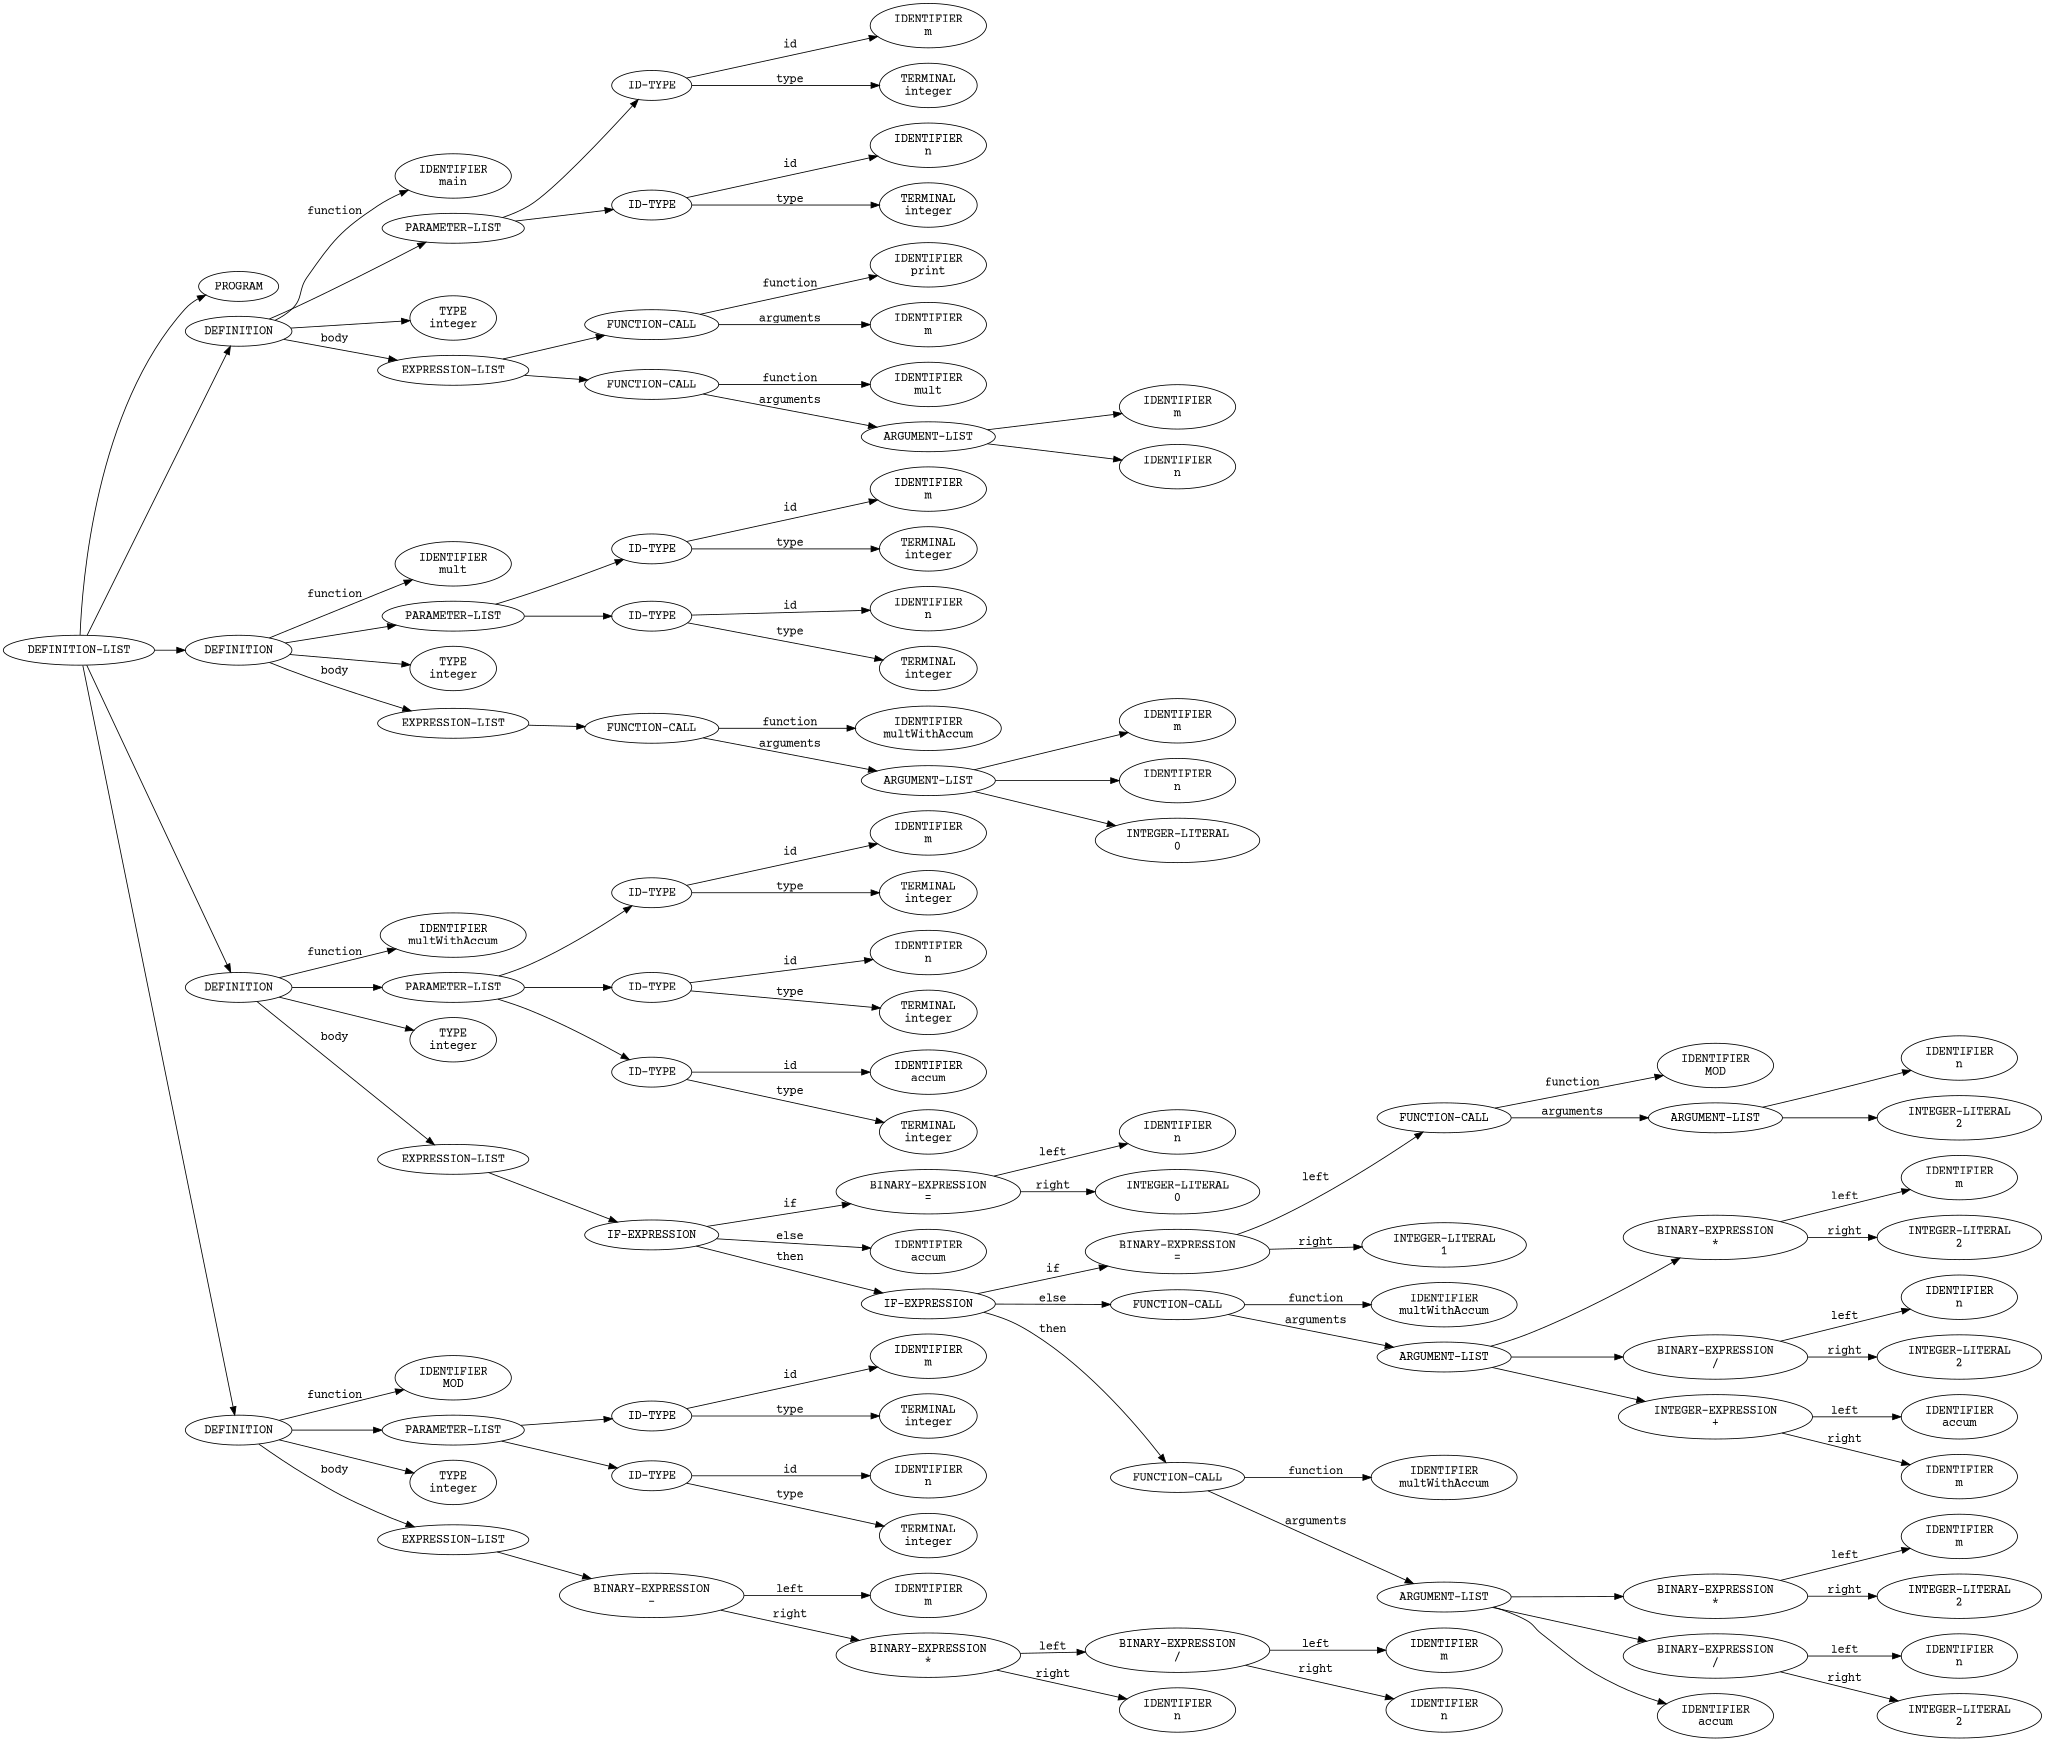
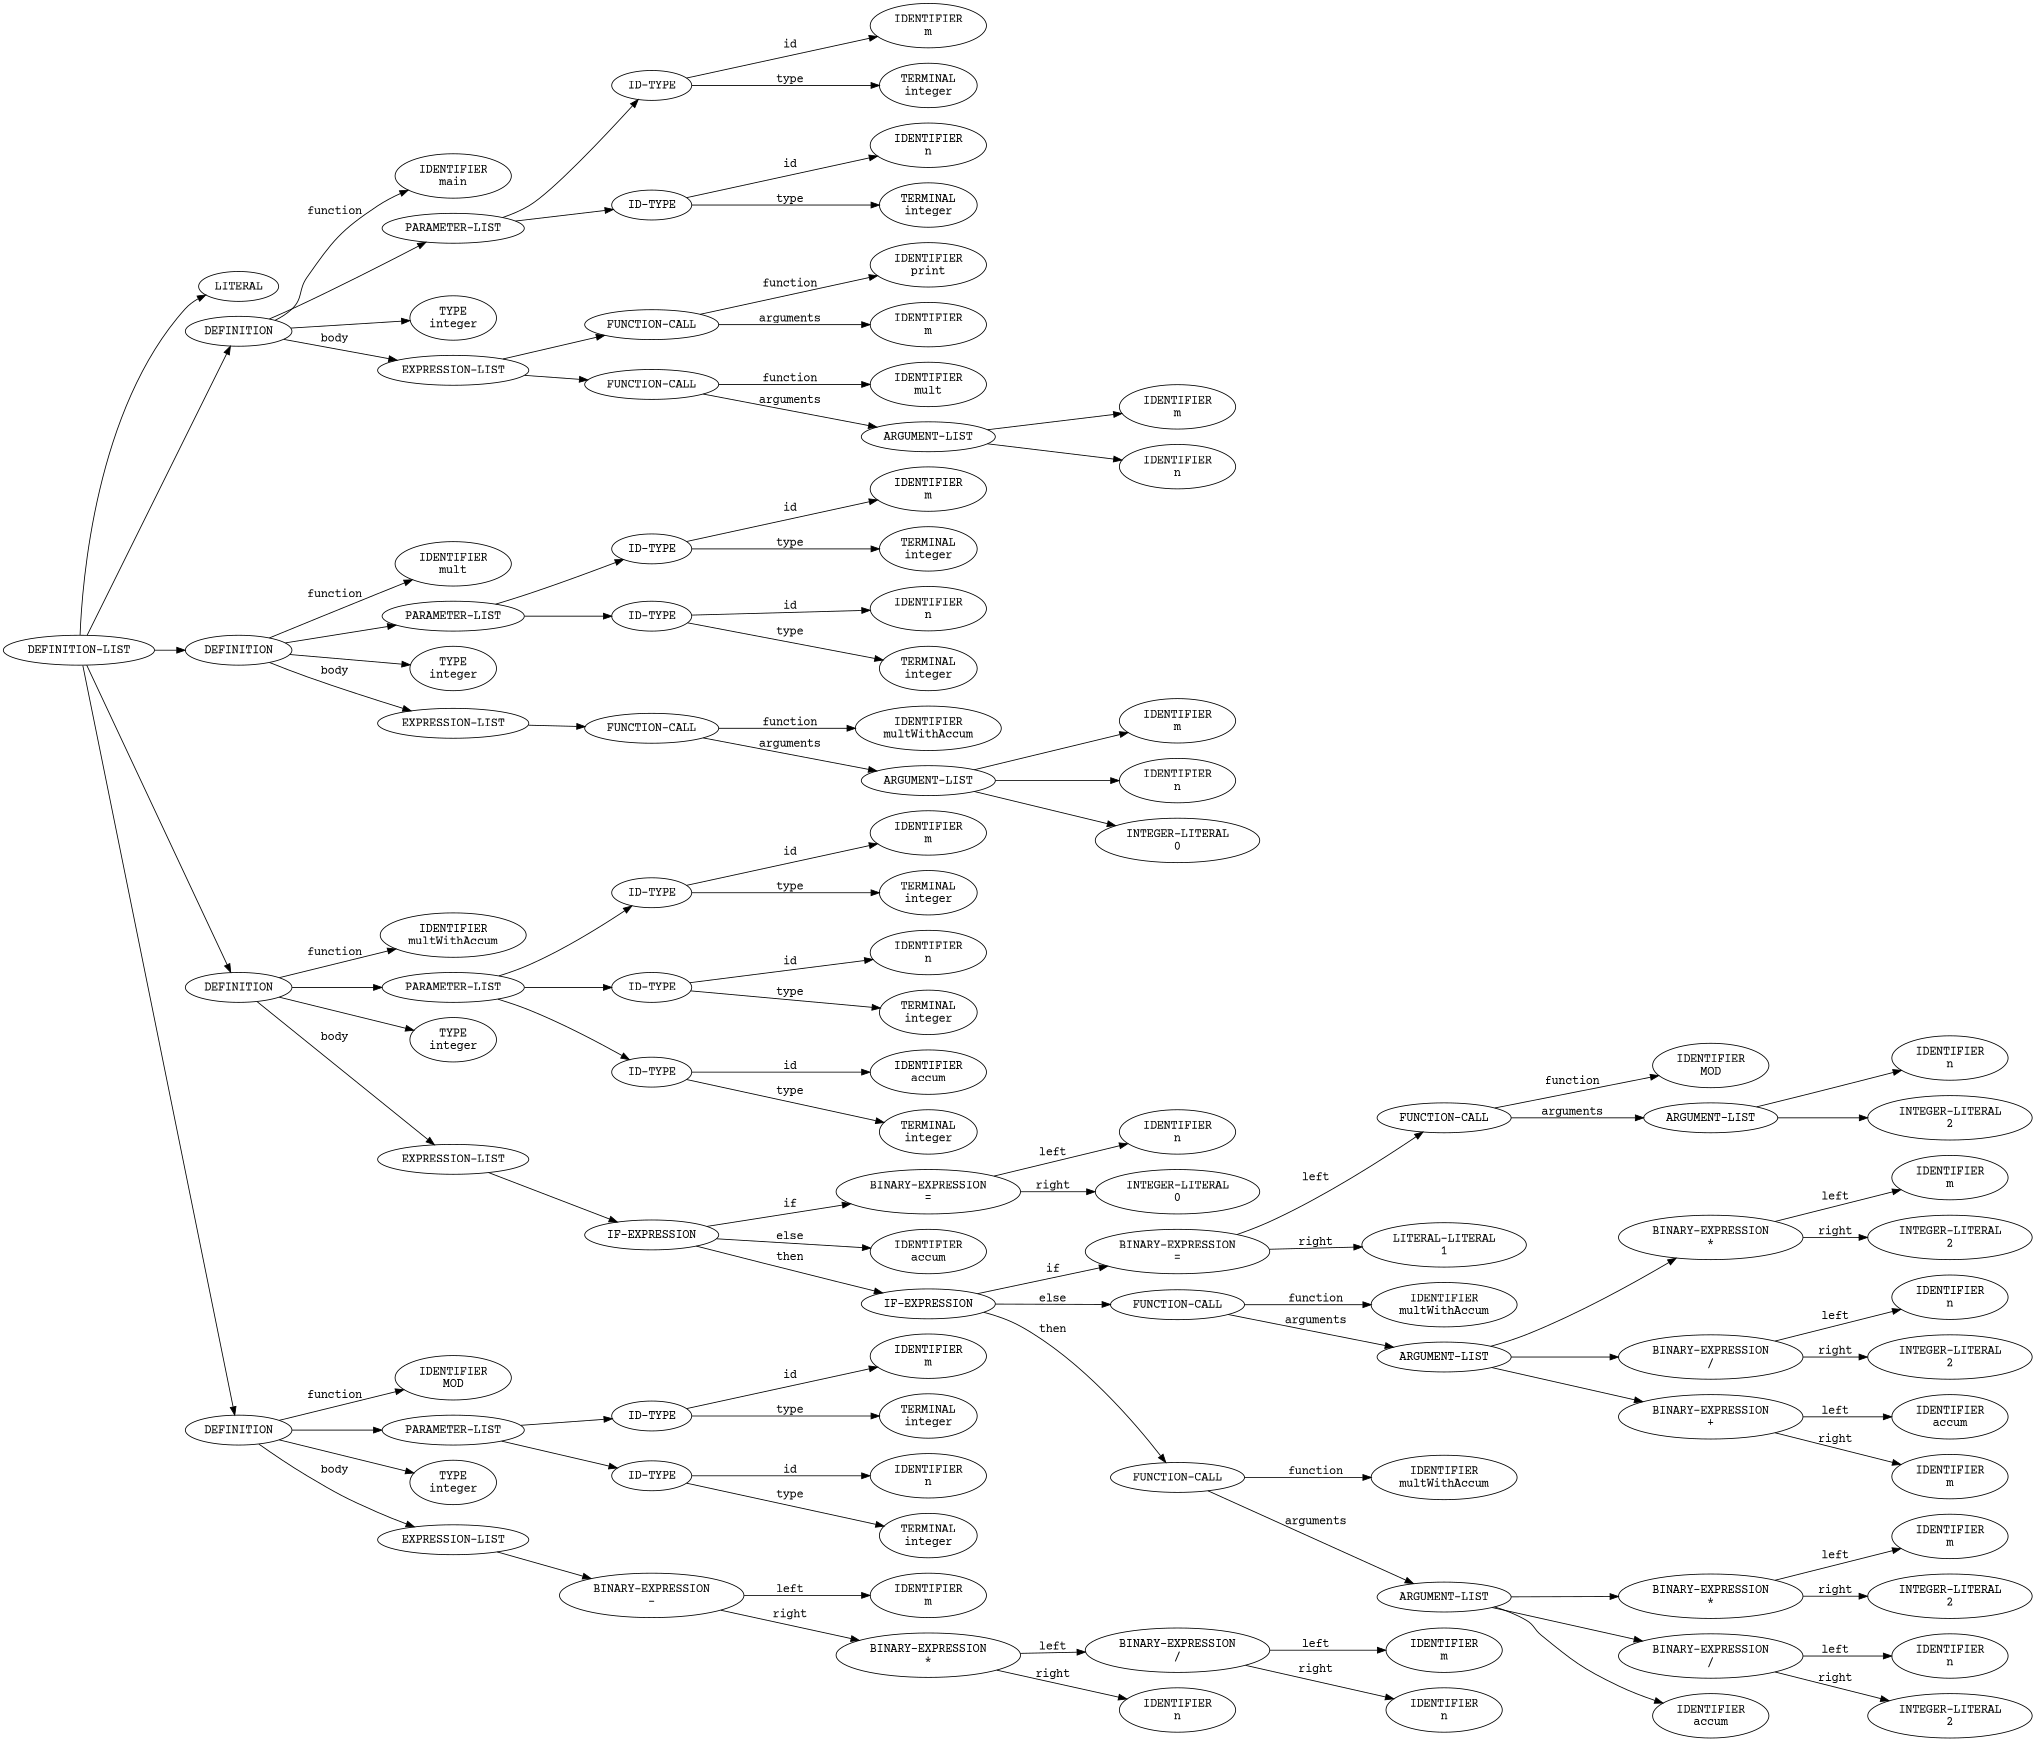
node "PROGRAM": label "PROGRAM" -> "LITERAL"
node "INTEGER-LITERAL 1": label "INTEGER-LITERAL 1" -> "LITERAL-LITERAL 1"
node "INTEGER-EXPRESSION +": label "INTEGER-EXPRESSION +" -> "BINARY-EXPRESSION +"
